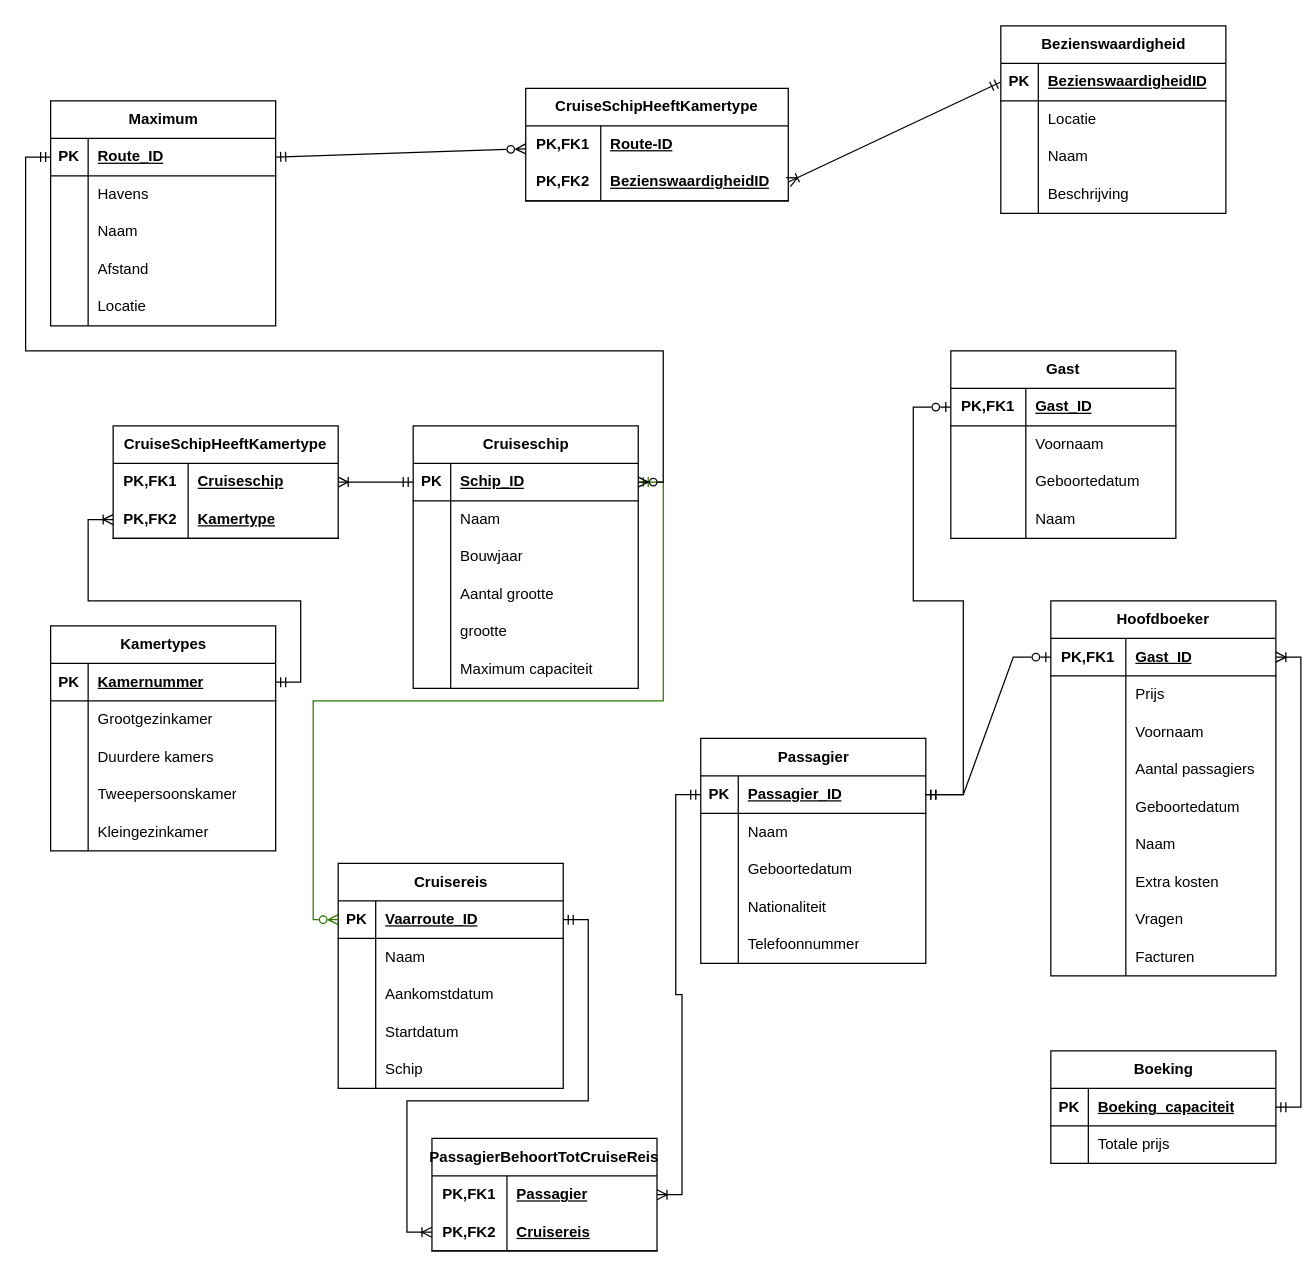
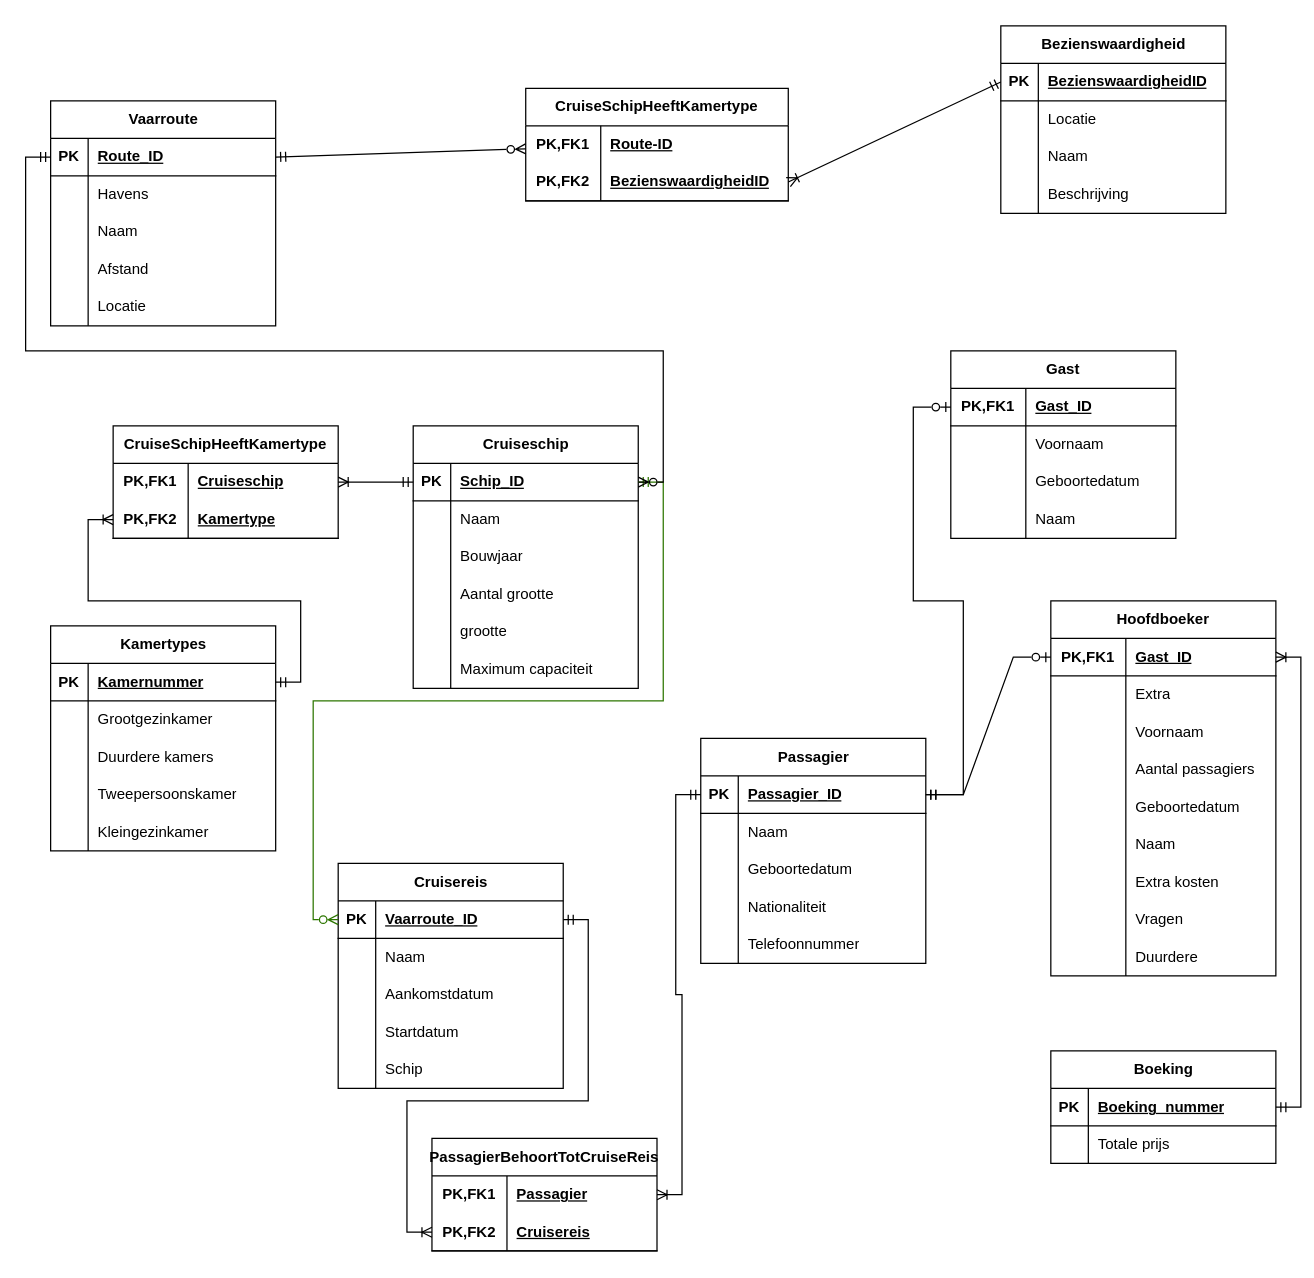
node "Maximum": label "Maximum" -> "Vaarroute"
node "Prijs": label "Prijs" -> "Extra"
node "Facturen": label "Facturen" -> "Duurdere"
node "Boeking_capaciteit": label "Boeking_capaciteit" -> "Boeking_nummer"
